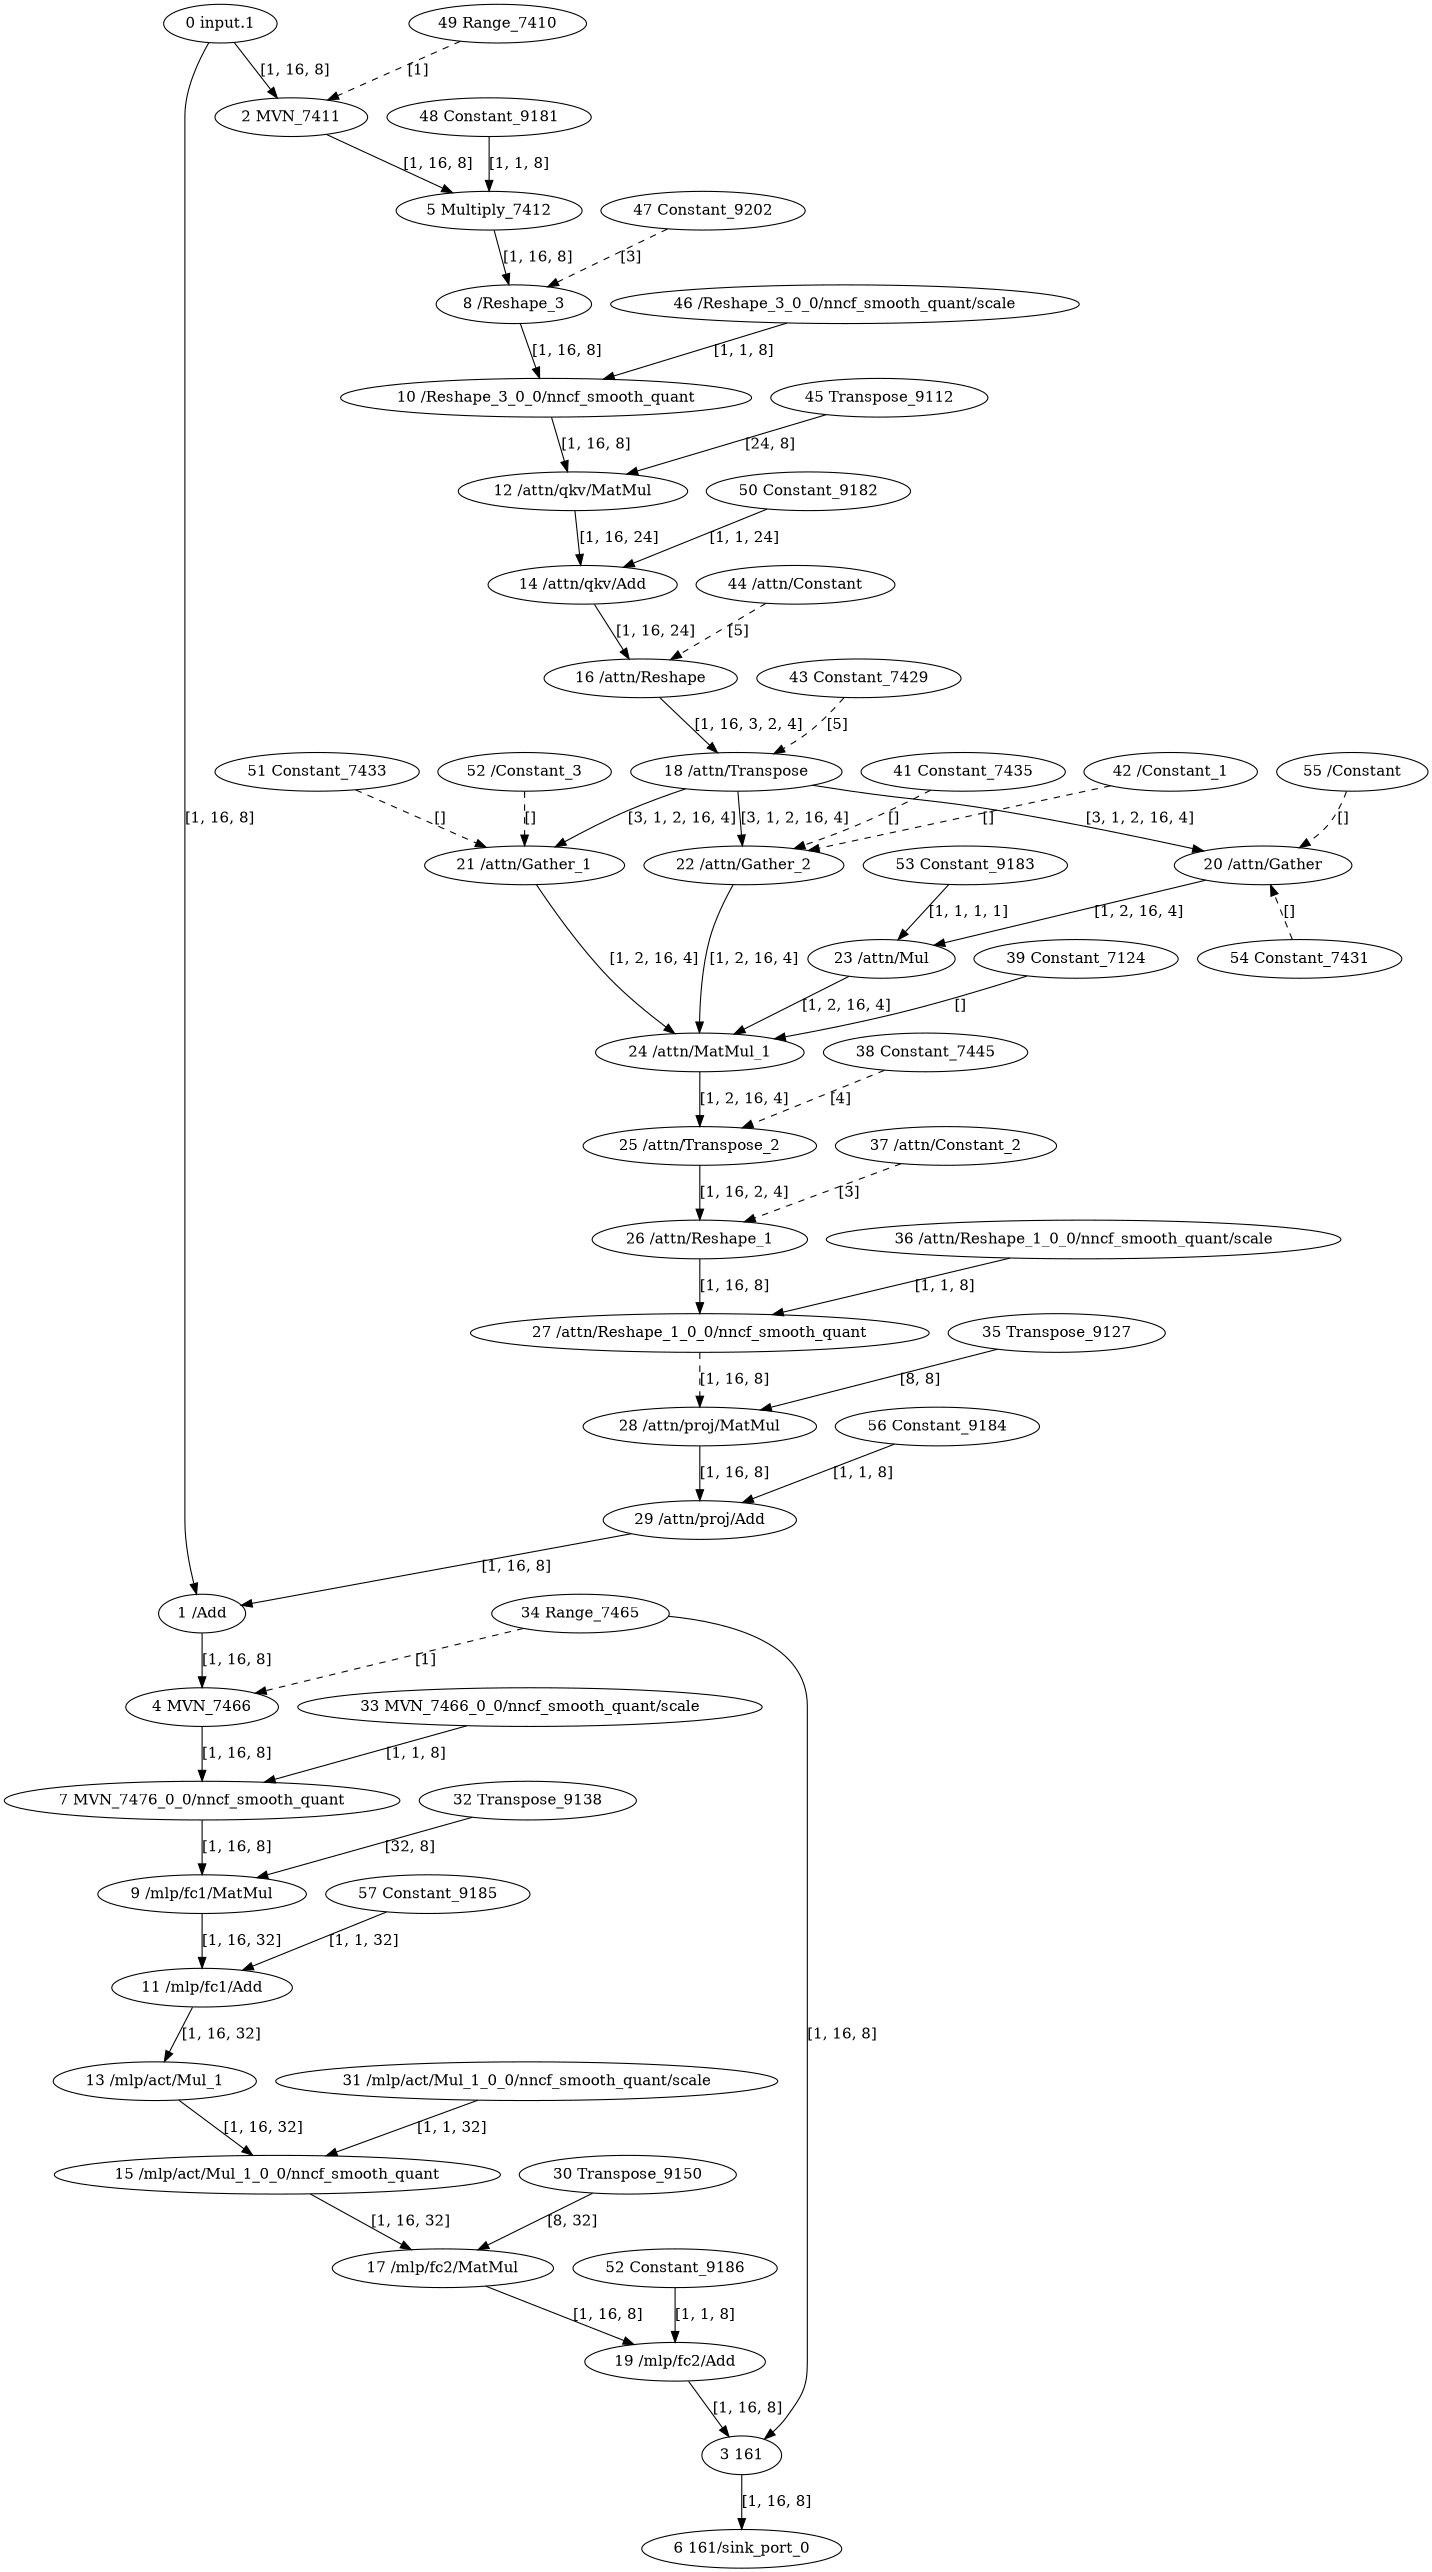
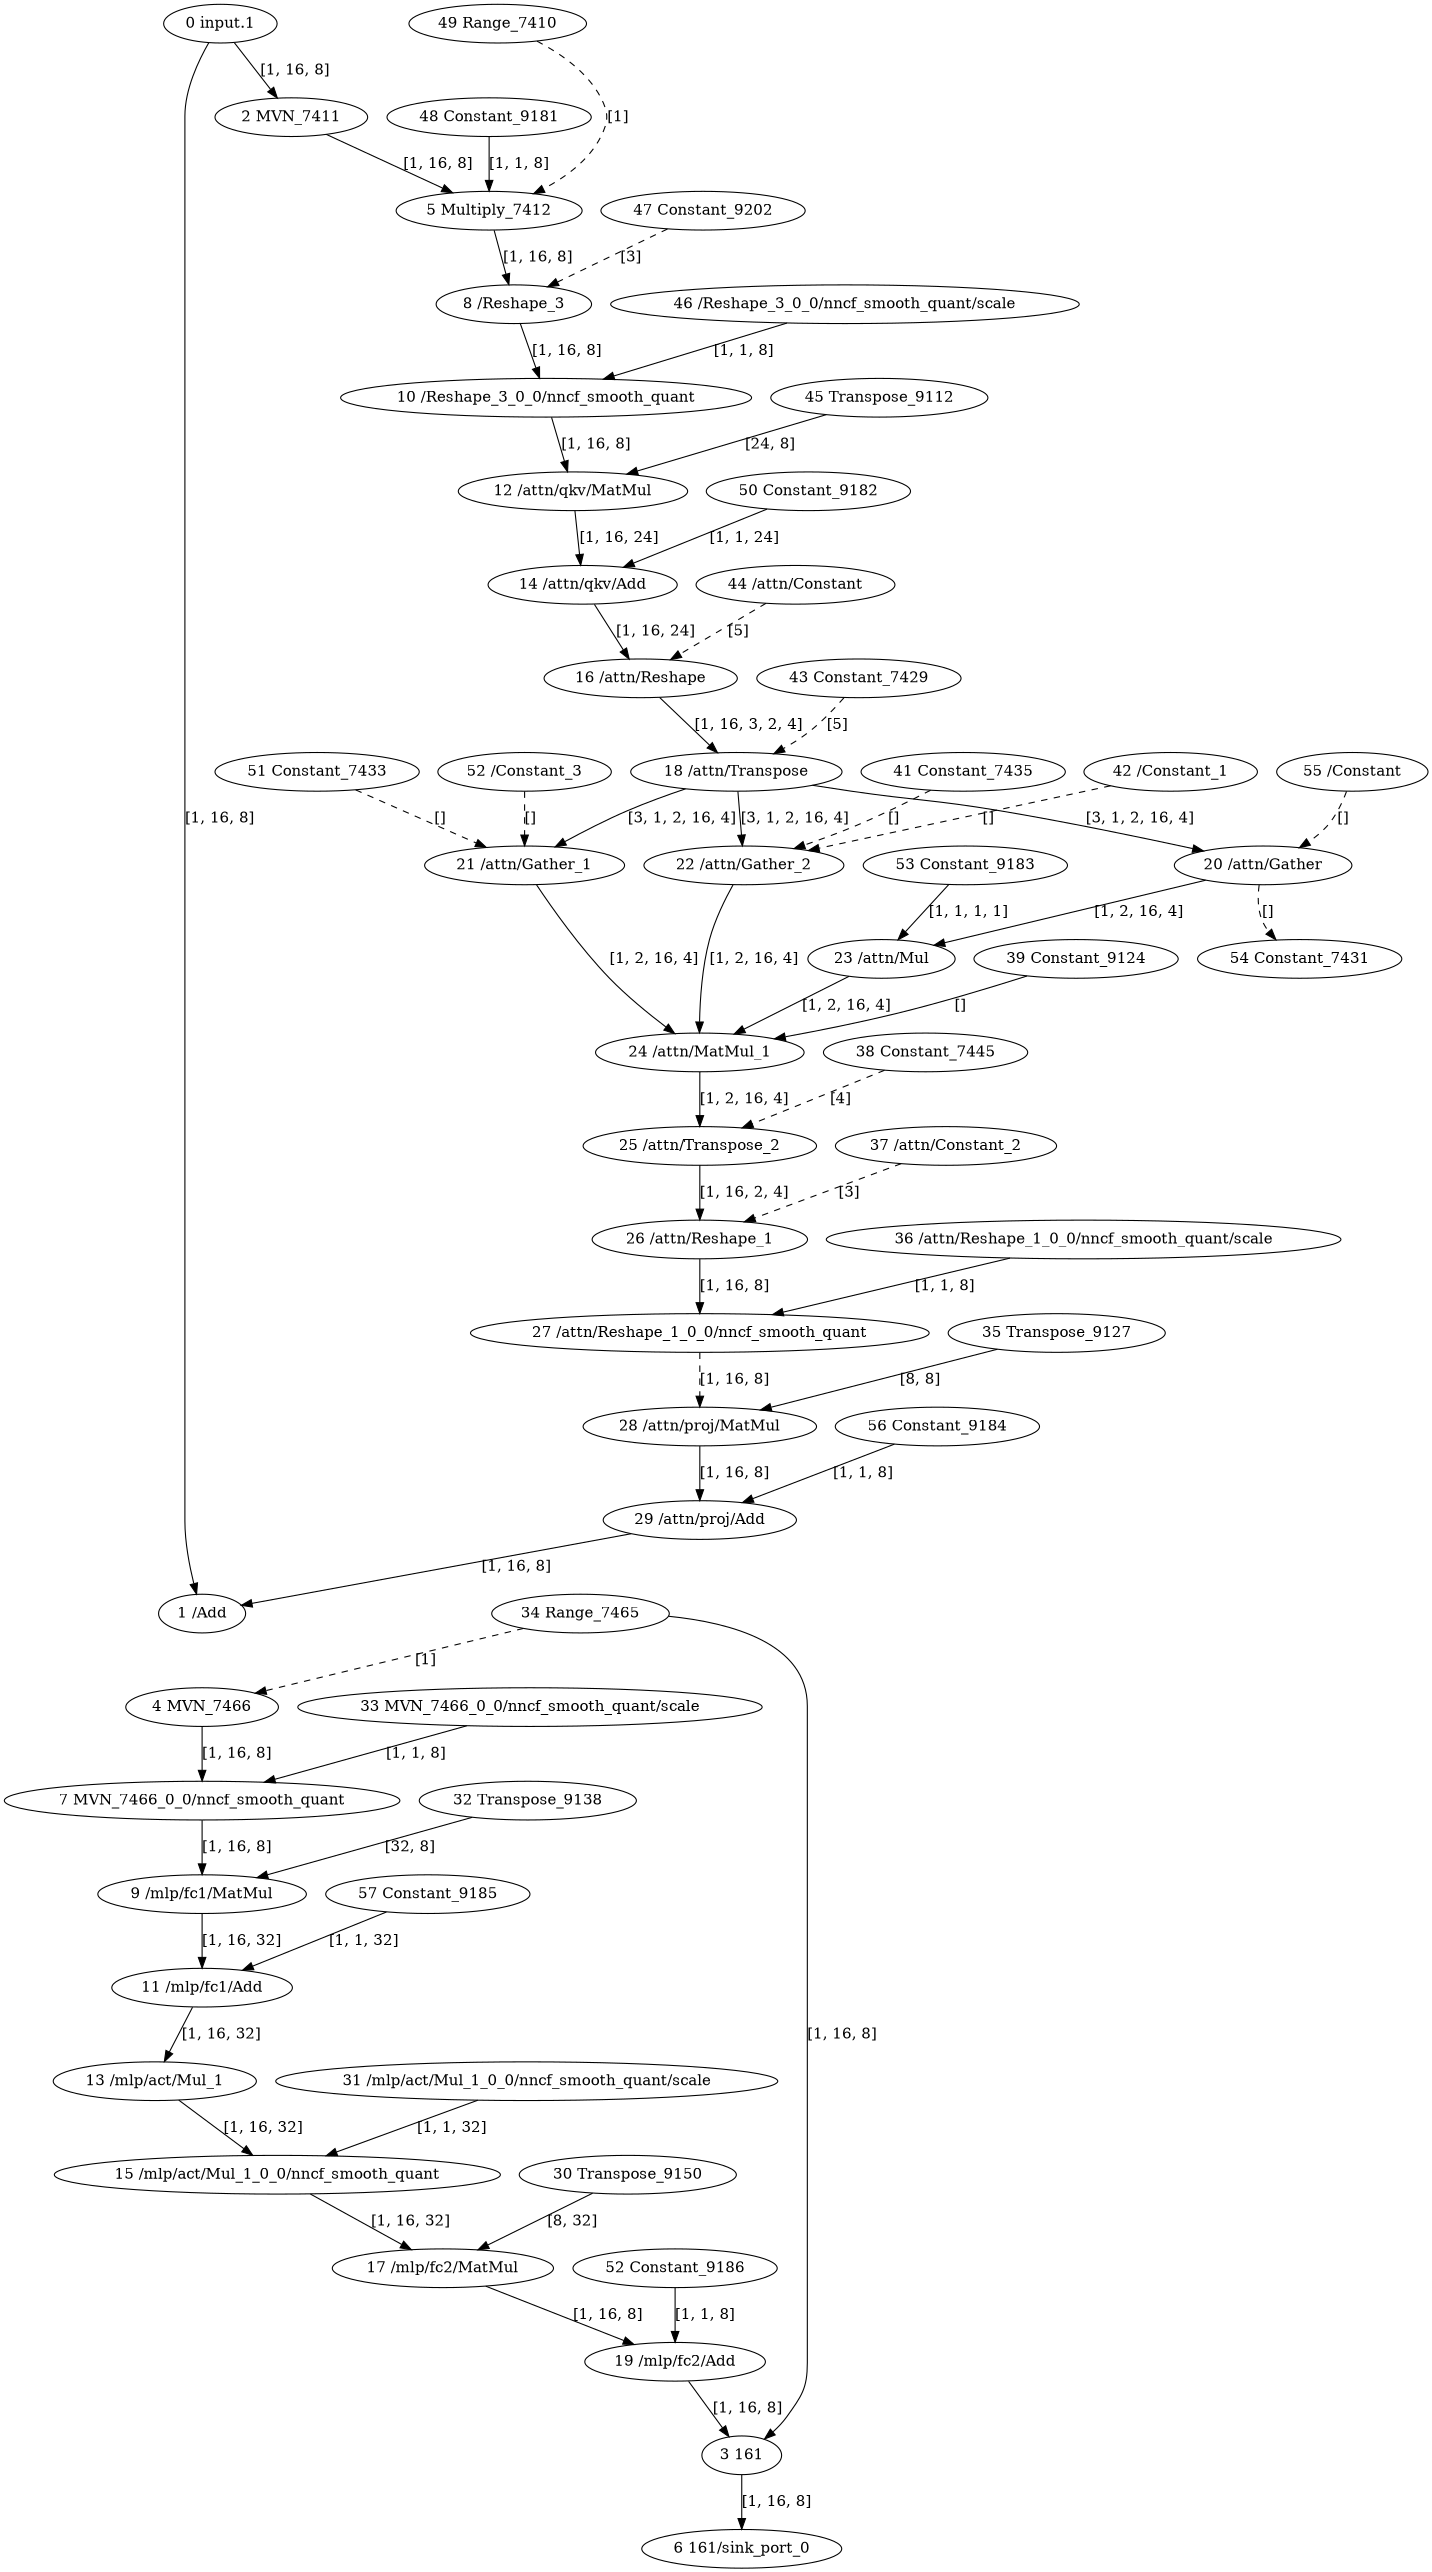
edge "49 Range_7410" -> "2 MVN_7411": now "49 Range_7410" -> "5 Multiply_7412"
edge "54 Constant_7431" -> "20 /attn/Gather": reversed
node "39 Constant_7124": label "39 Constant_7124" -> "39 Constant_9124"
edge "1 /Add" -> "4 MVN_7466": removed, label "[1, 16, 8]"
node "7 MVN_7476_0_0/nncf_smooth_quant": label "7 MVN_7476_0_0/nncf_smooth_quant" -> "7 MVN_7466_0_0/nncf_smooth_quant"
